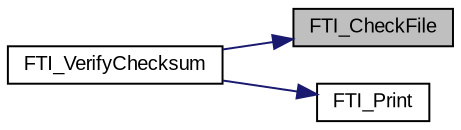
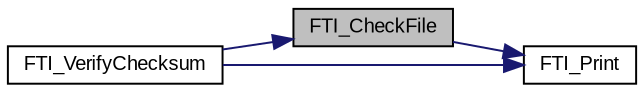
edge "FTI_CheckFile" -> "FTI_Print": added
